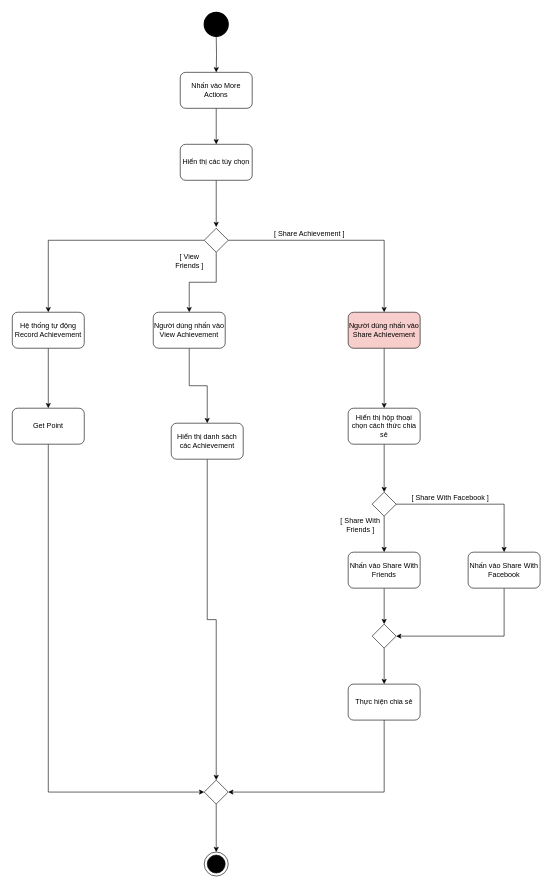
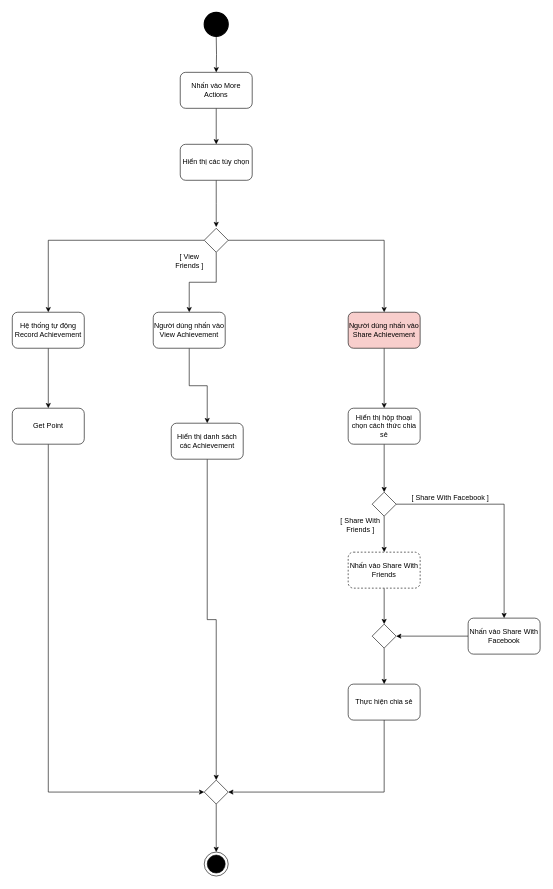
node "[ Share Achievement ]": removed
node "Nhấn vào Share With Friends": style solid -> dashed
node "Nhấn vào Share With Facebook": moved (504, 570) -> (504, 636)
